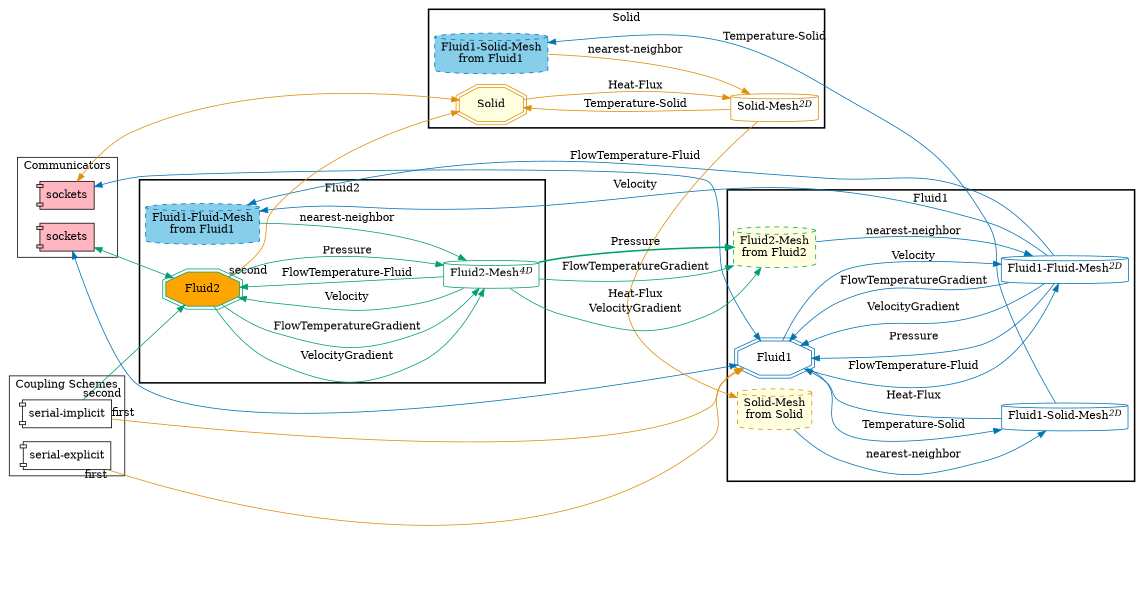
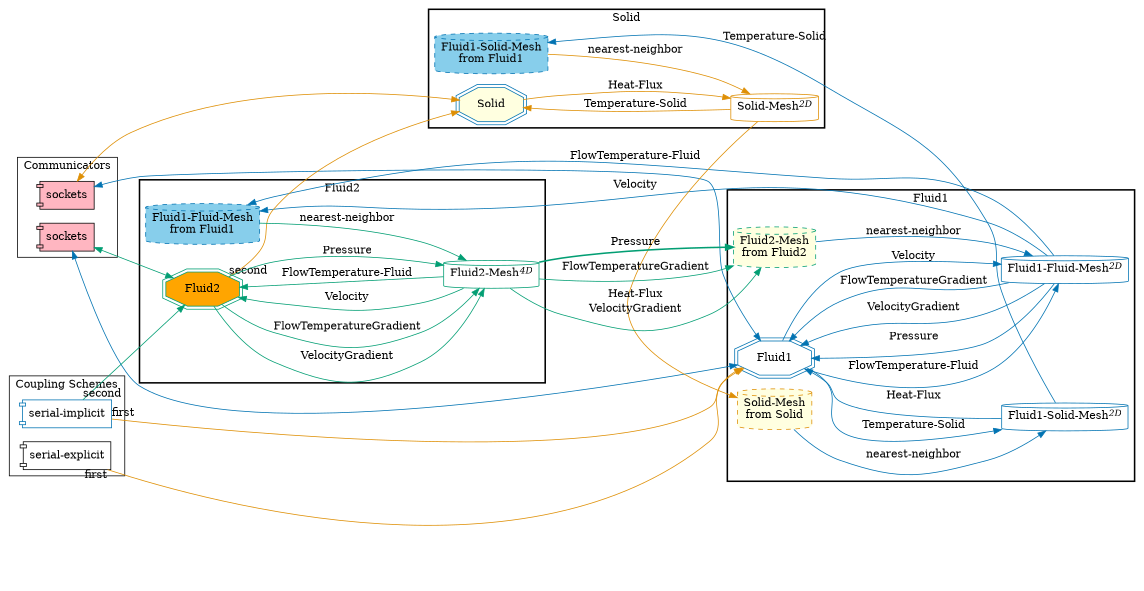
node "Solid": color #de8f05 -> #0173b2
node "serial-implicit": color black -> #0173b2
